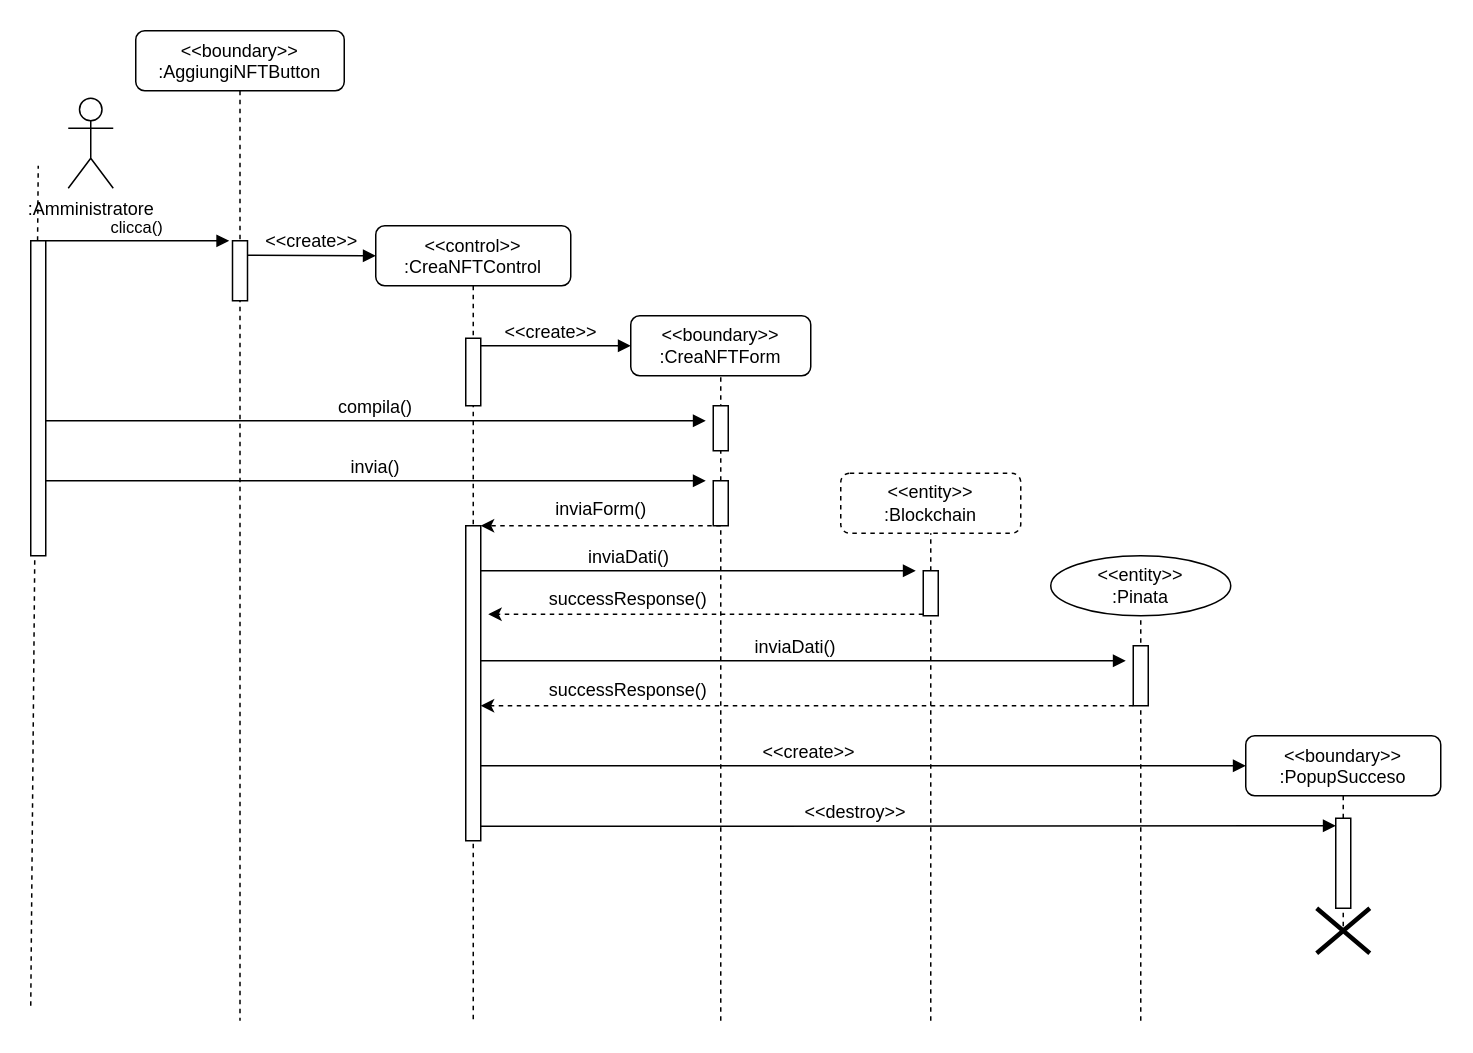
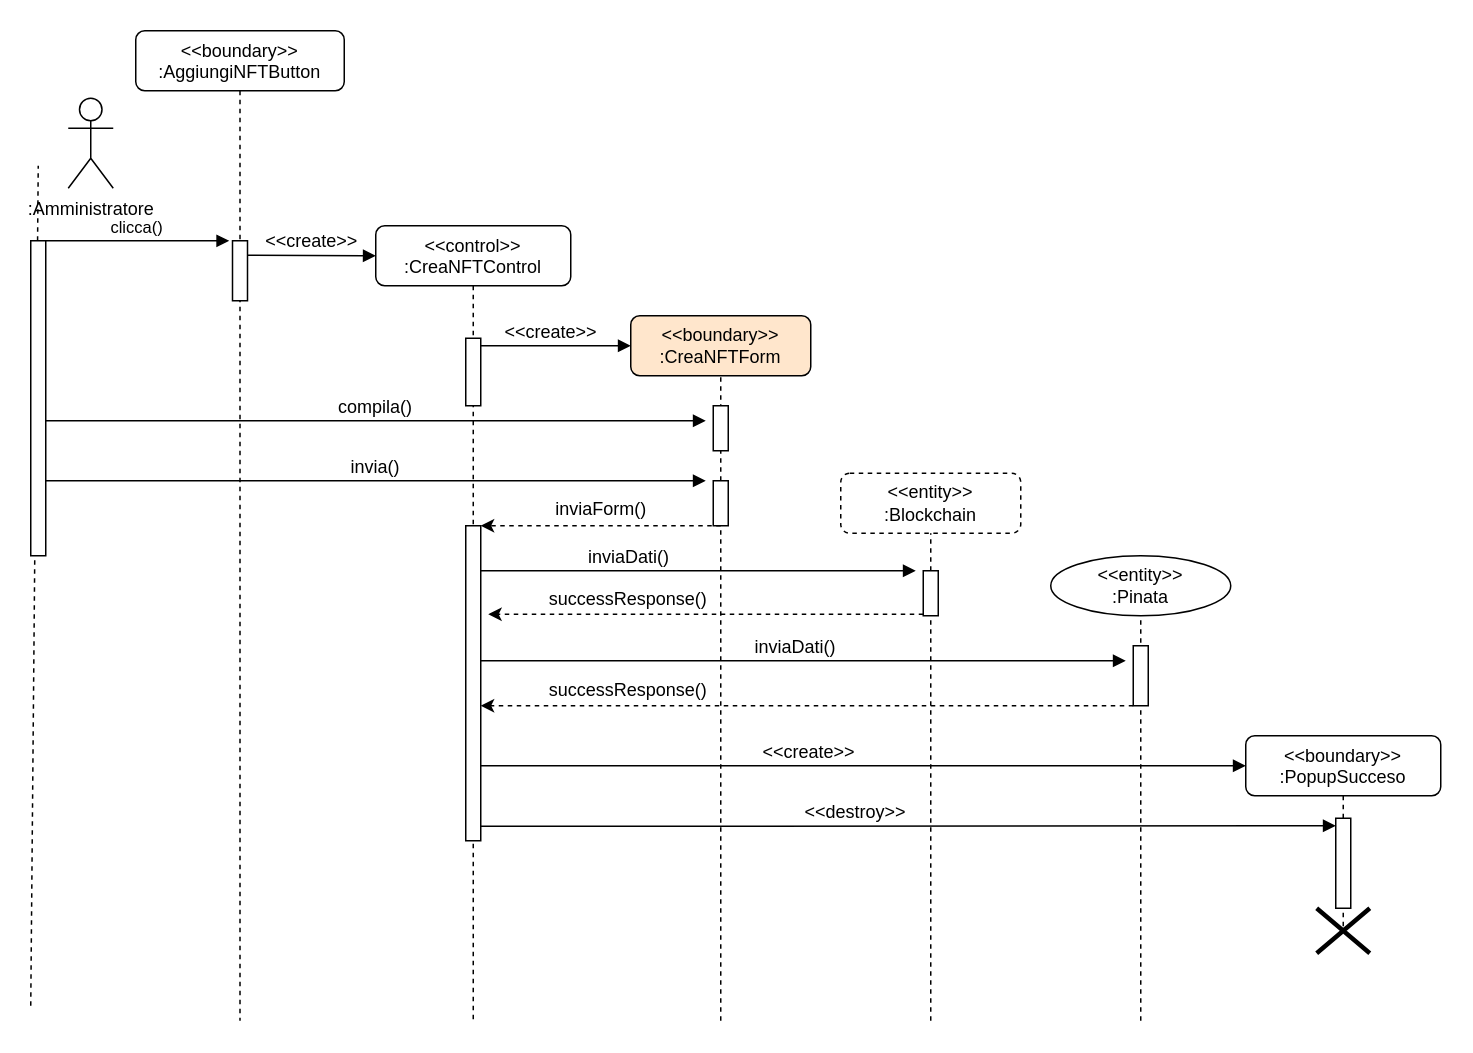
node "<<boundary>> :CreaNFTForm": fillcolor #ffffff -> #ffe6cc
